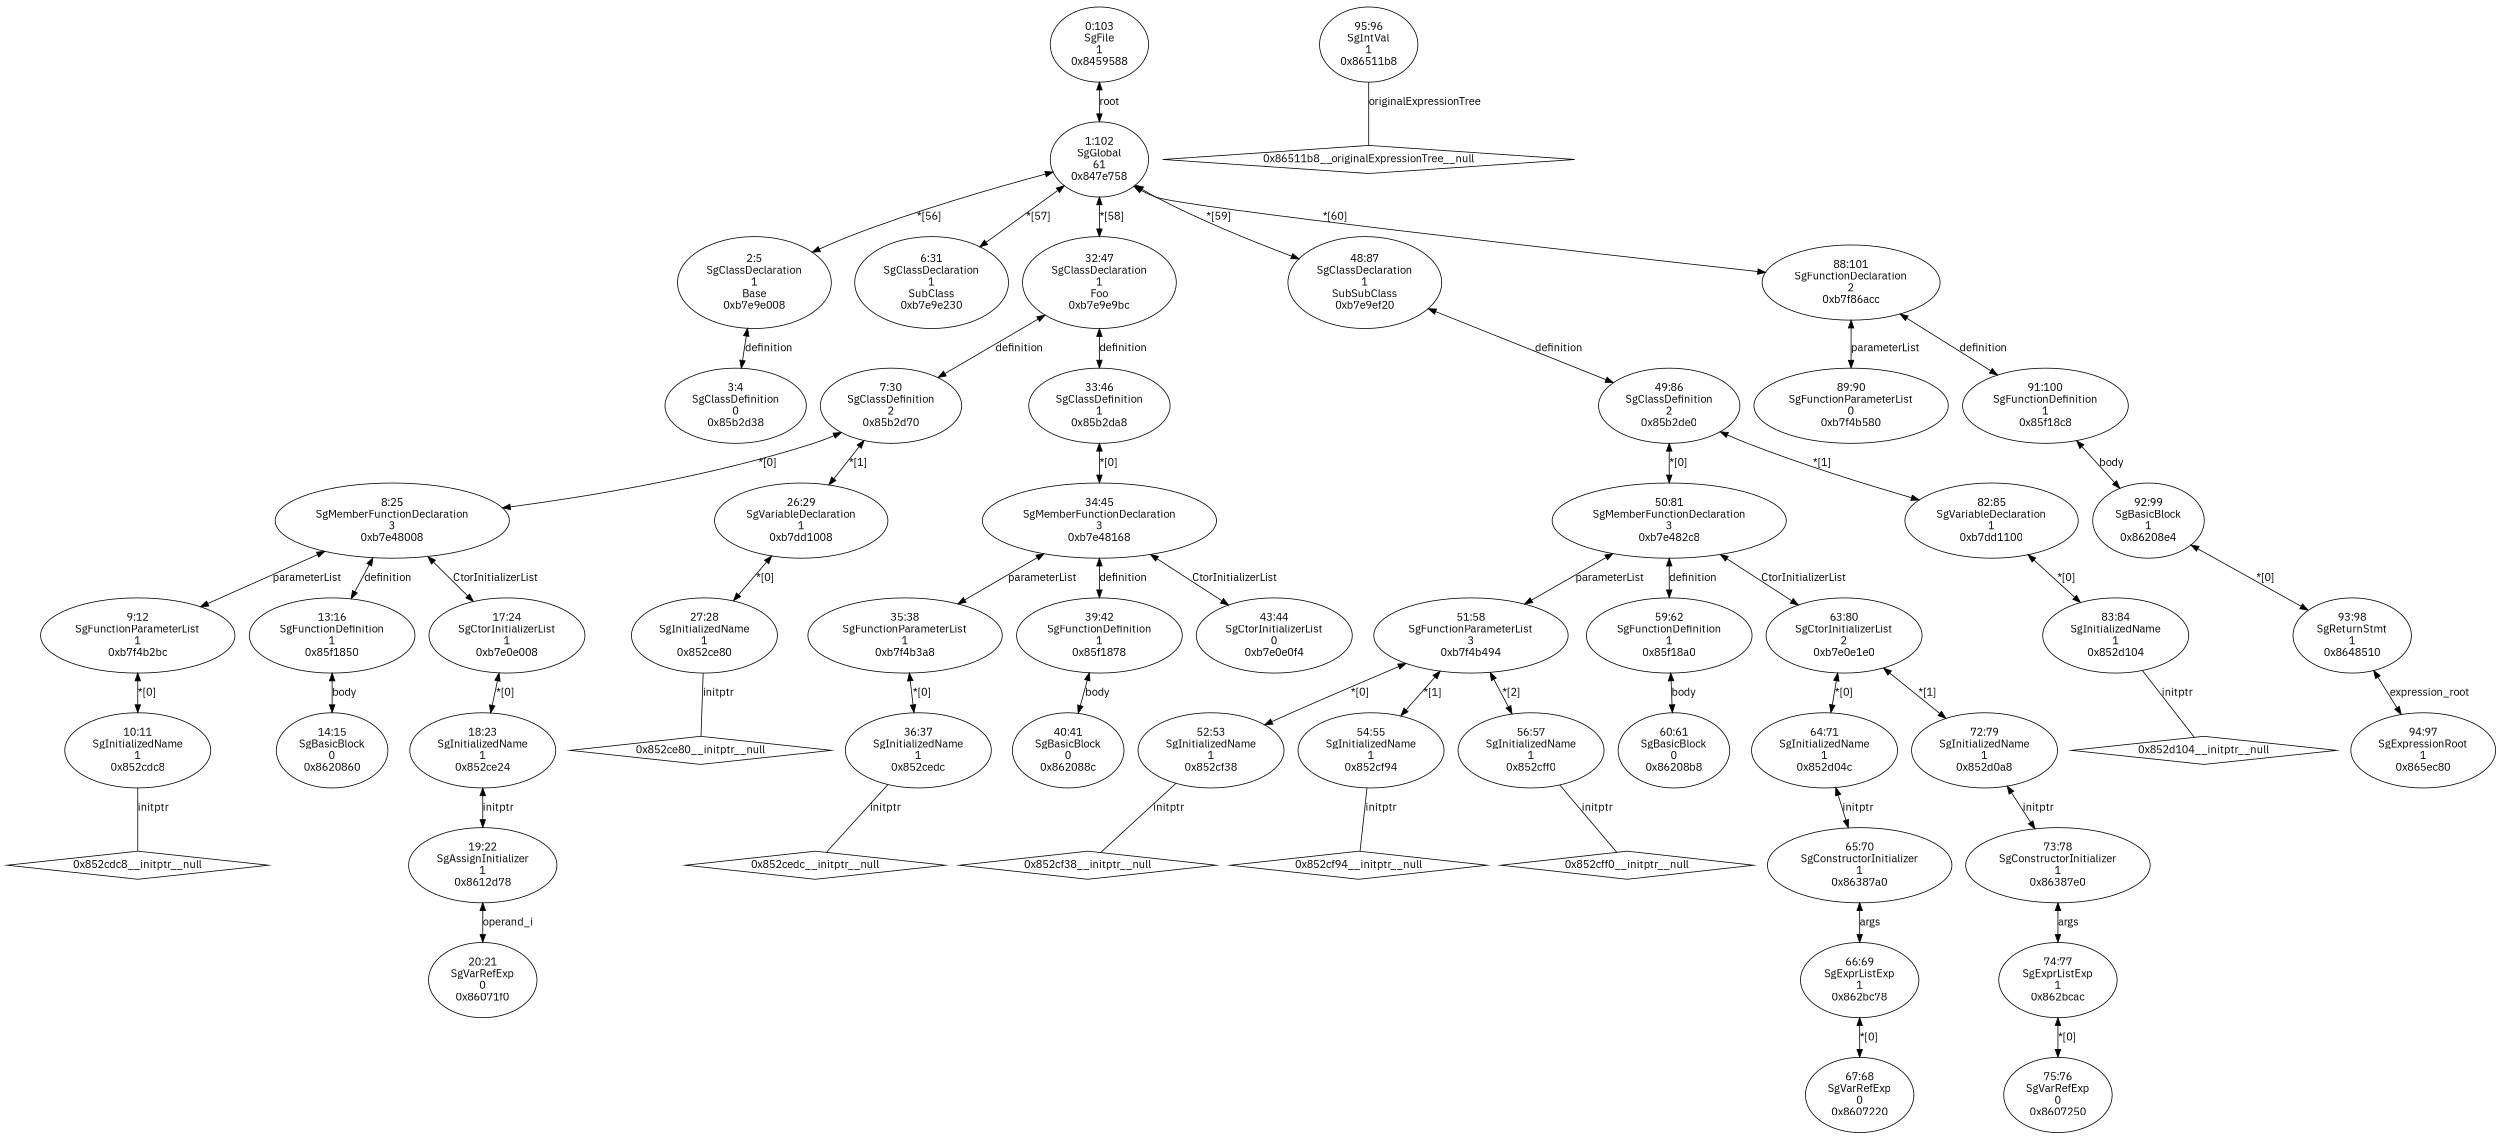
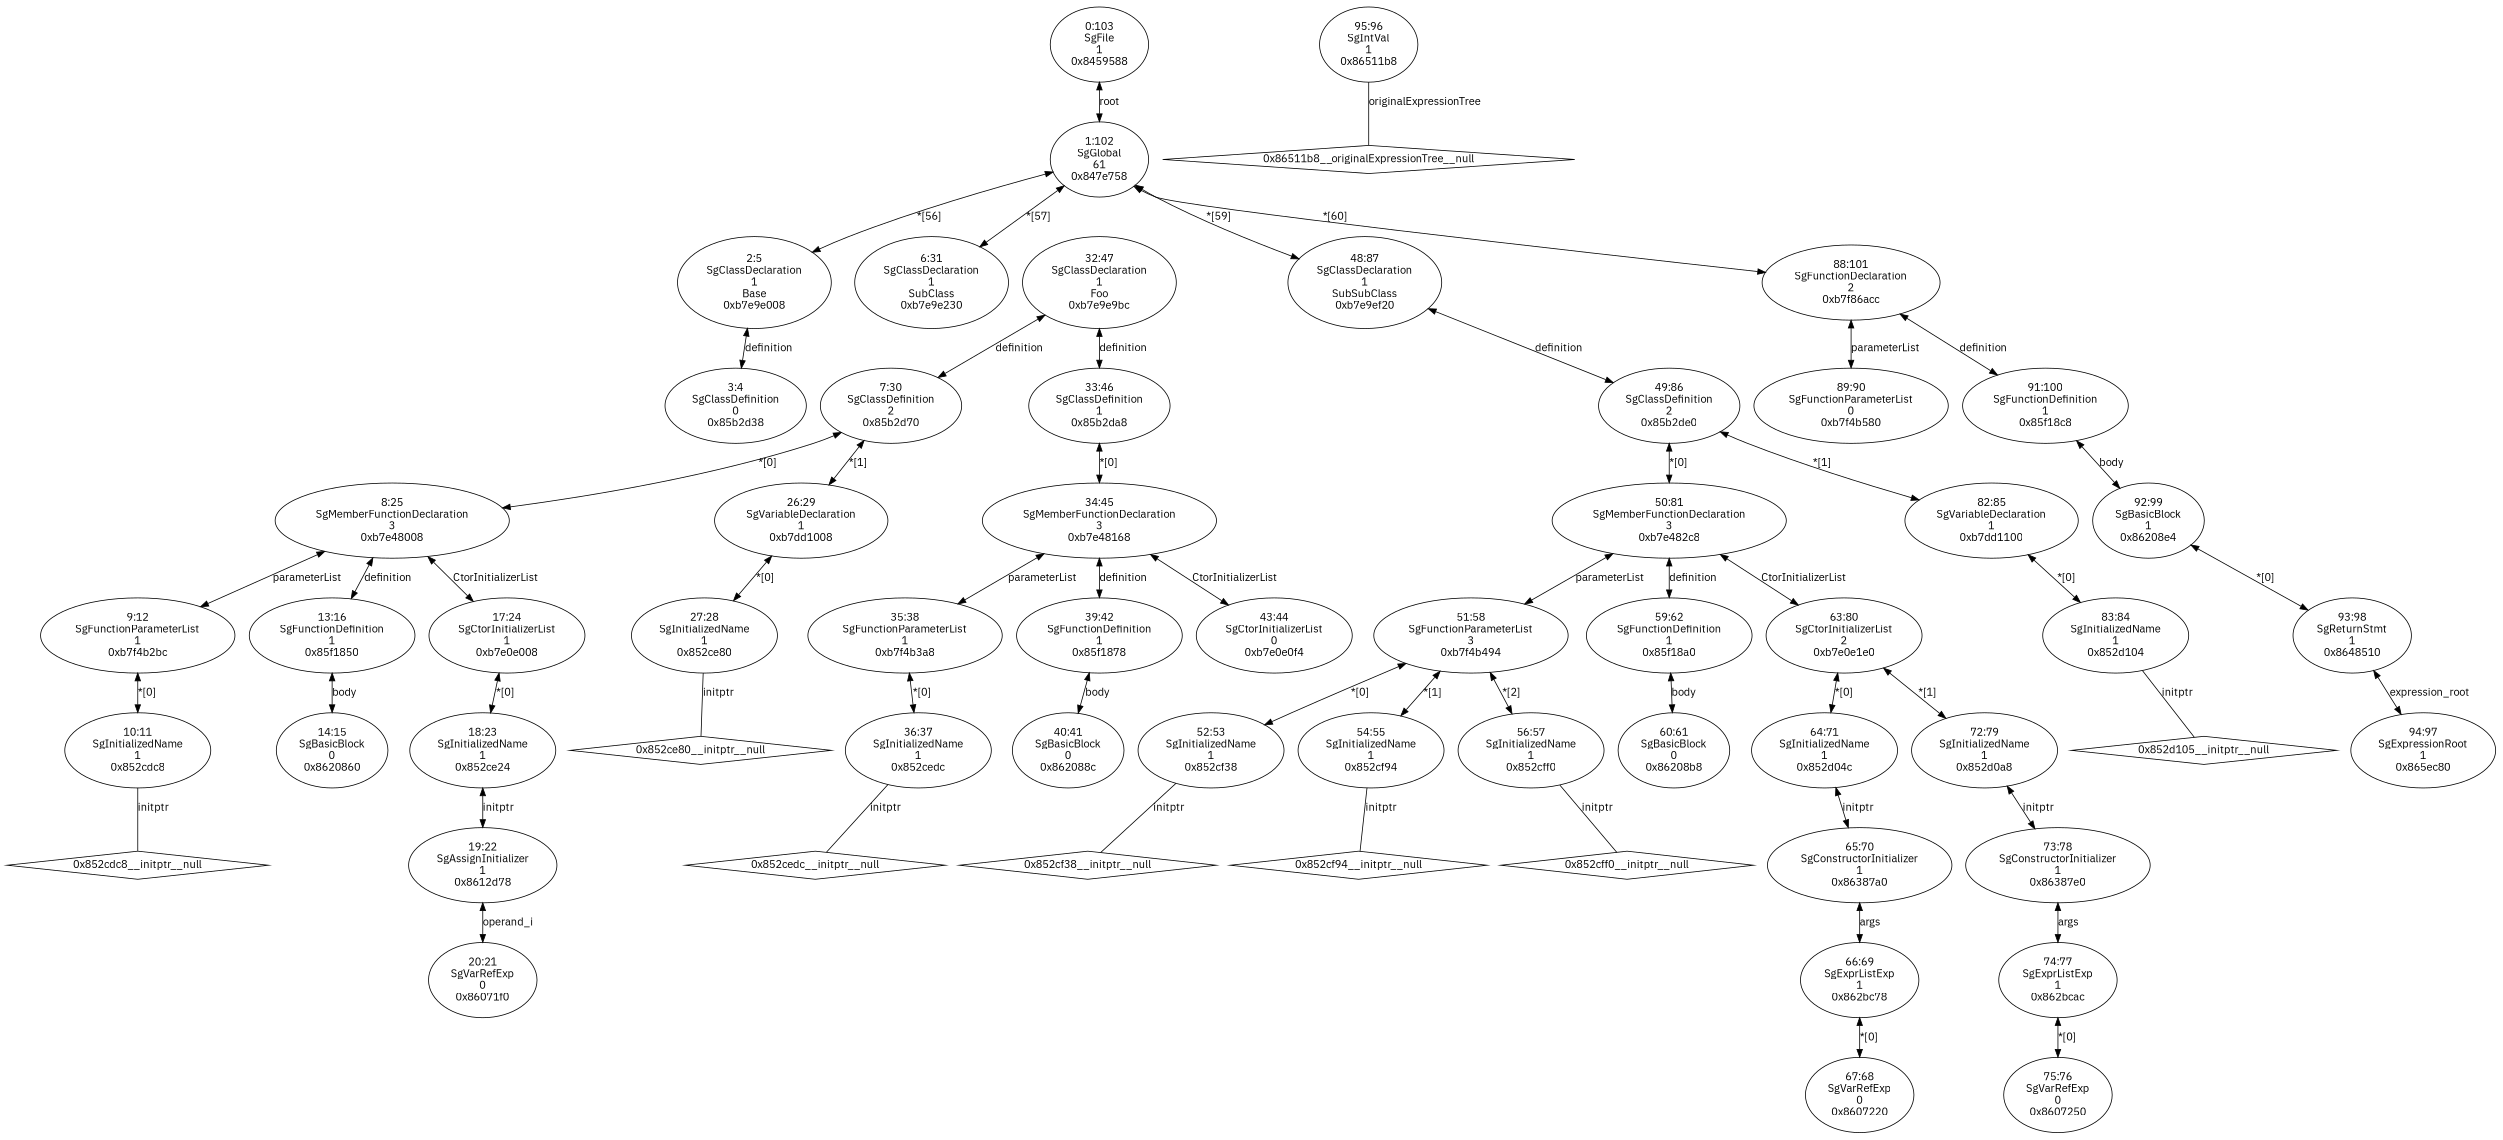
edge "1:102 SgGlobal 61 0x847e758" -- "32:47 SgClassDeclaration 1 Foo 0xb7e9e9bc": removed, label "*[58]"
node "0x852d104__initptr__null": label "0x852d104__initptr__null" -> "0x852d105__initptr__null"
